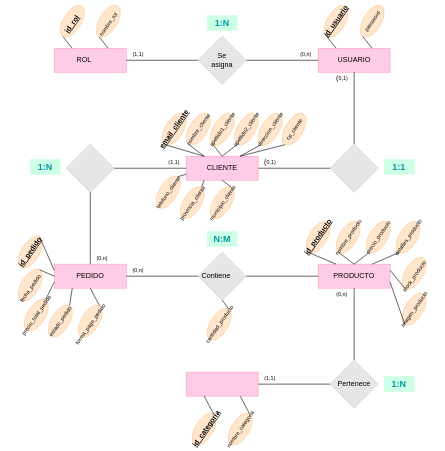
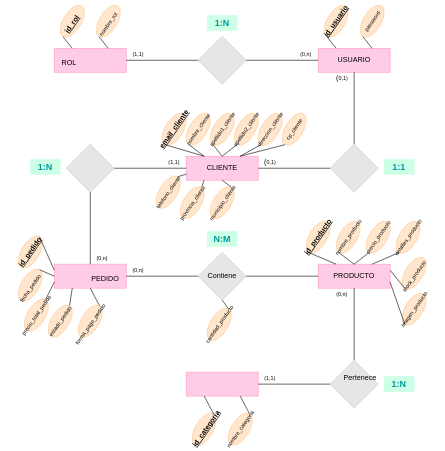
node "ROL": moved (84, 60) -> (69, 63)
node "Se asigna": removed
node "PEDIDO": moved (90, 276) -> (105, 279)
node "Contiene": moved (216, 276) -> (222, 276)
node "Pertenece": moved (354, 384) -> (360, 378)
